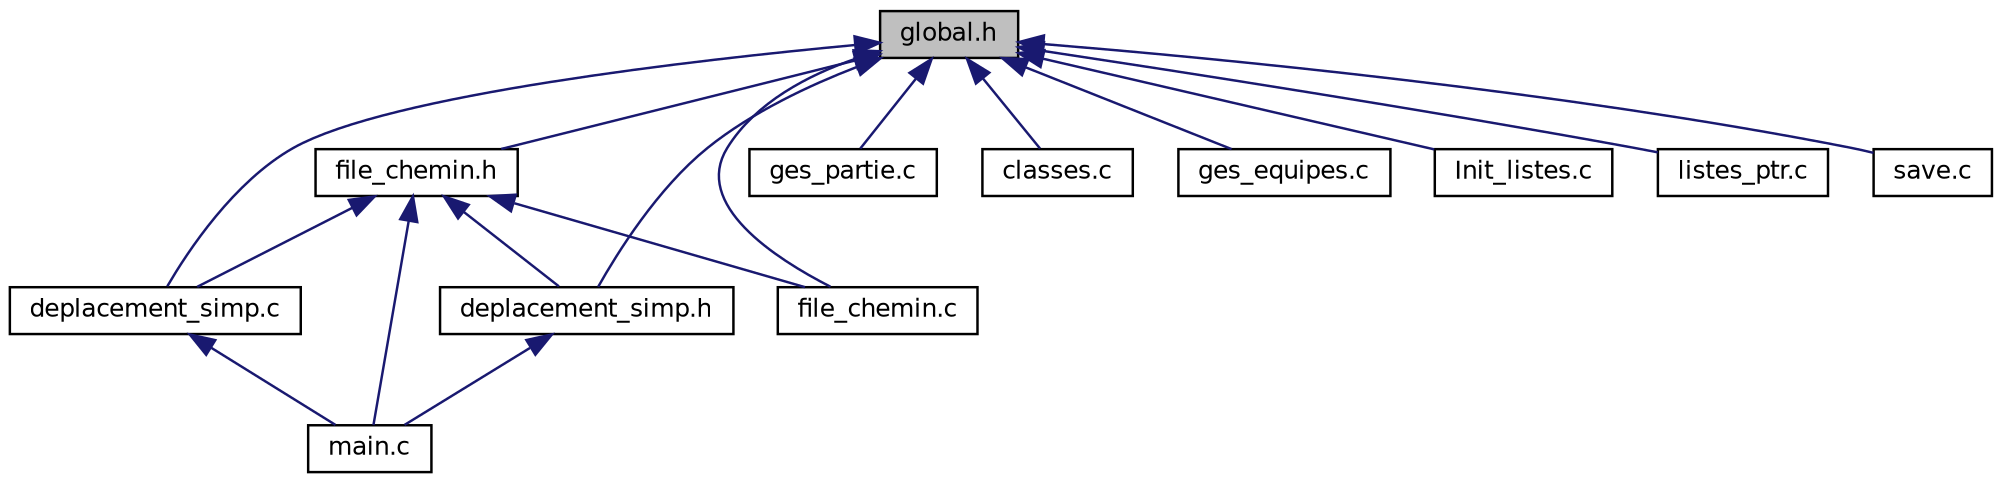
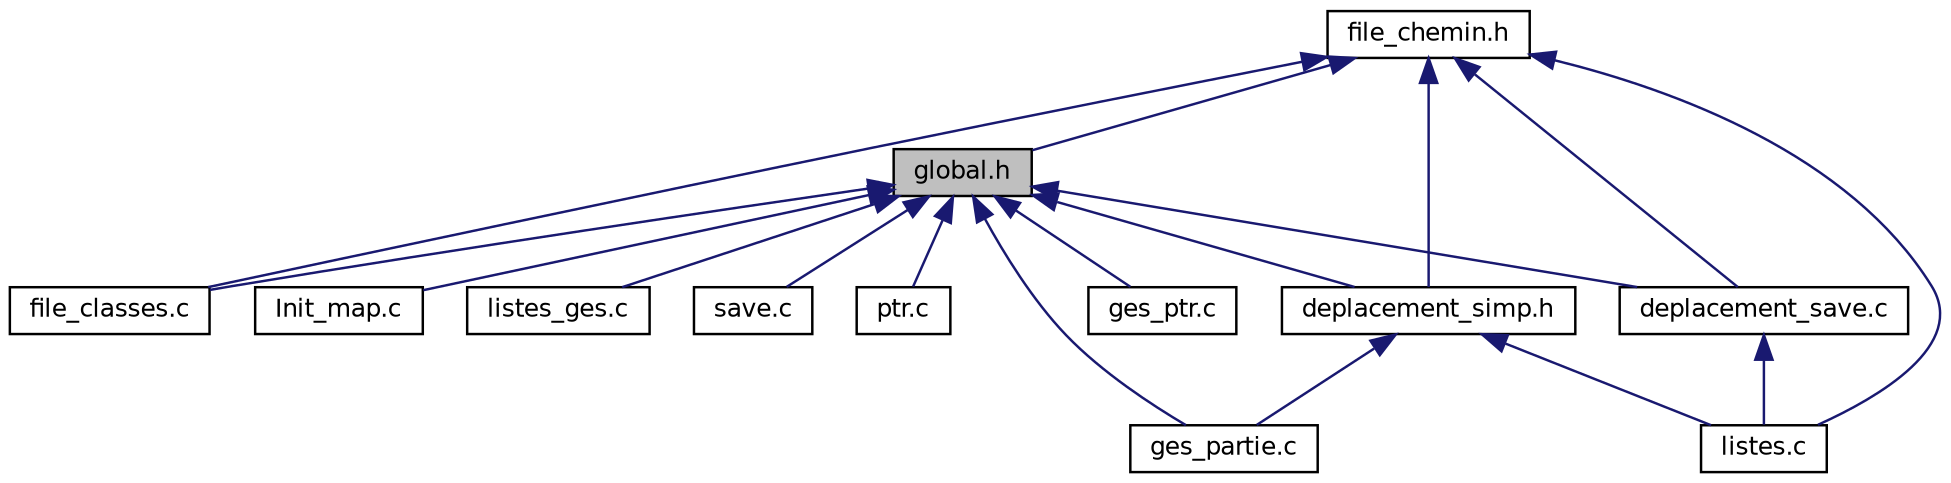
edge "file_chemin.h" -> "global.h": reversed
node "classes.c": label "classes.c" -> "ptr.c"
node "ges_equipes.c": label "ges_equipes.c" -> "ges_ptr.c"
node "Init_listes.c": label "Init_listes.c" -> "Init_map.c"
node "listes_ptr.c": label "listes_ptr.c" -> "listes_ges.c"
node "deplacement_simp.c": label "deplacement_simp.c" -> "deplacement_save.c"
node "file_chemin.c": label "file_chemin.c" -> "file_classes.c"
edge "ges_partie.c" -> "deplacement_simp.h": added
node "main.c": label "main.c" -> "listes.c"
